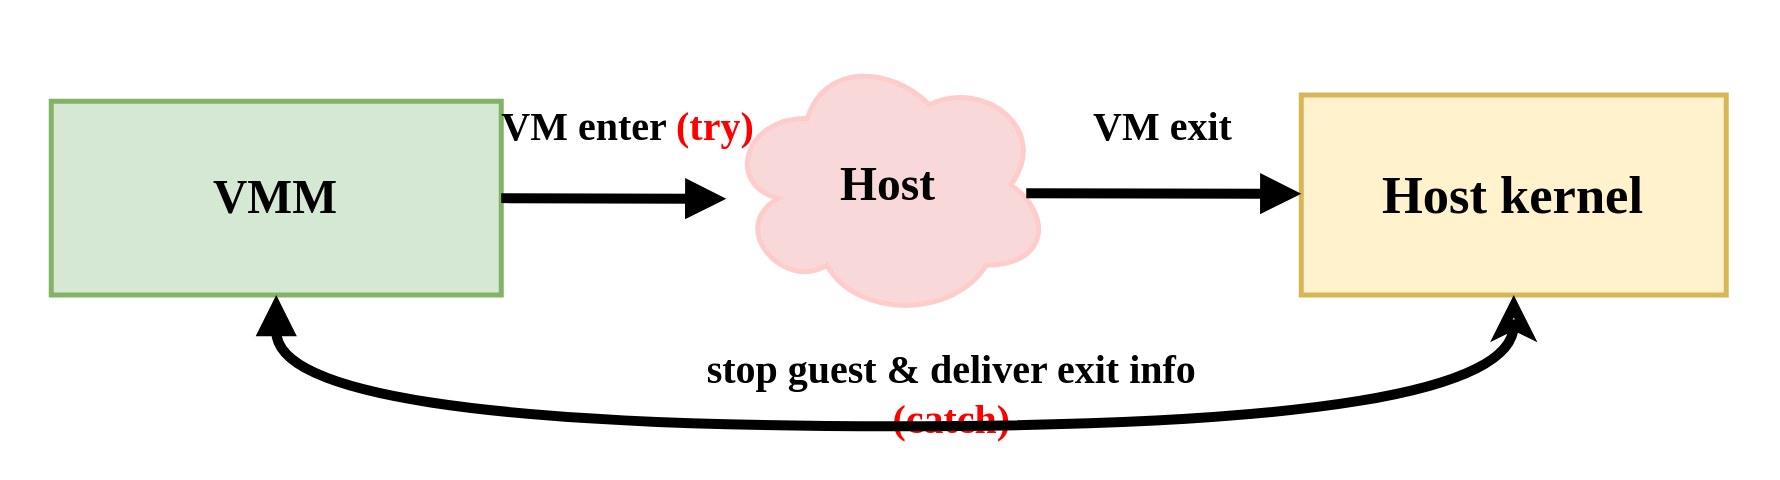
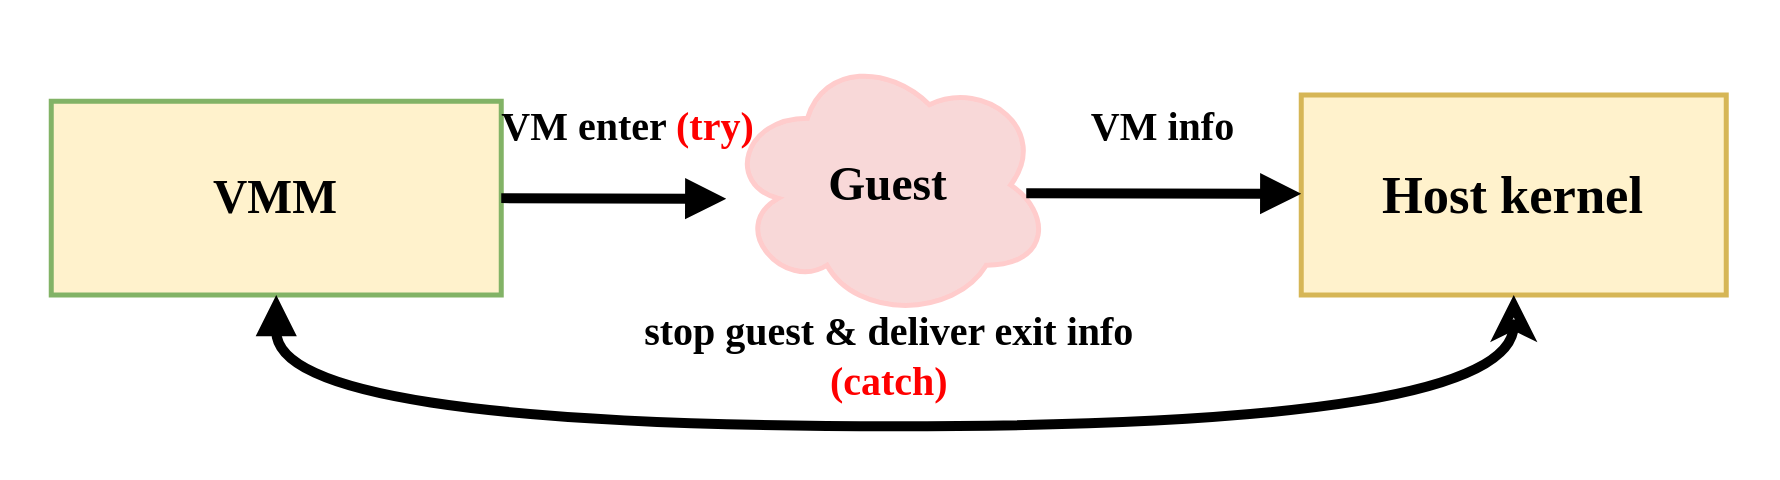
node "VM exit": label "VM exit" -> "VM info"
node "Host": label "Host" -> "Guest"
node "VMM": fillcolor #d5e8d4 -> #fff2cc
node "stop guest & deliver exit info (catch)": moved (951, 393) -> (889, 355)
